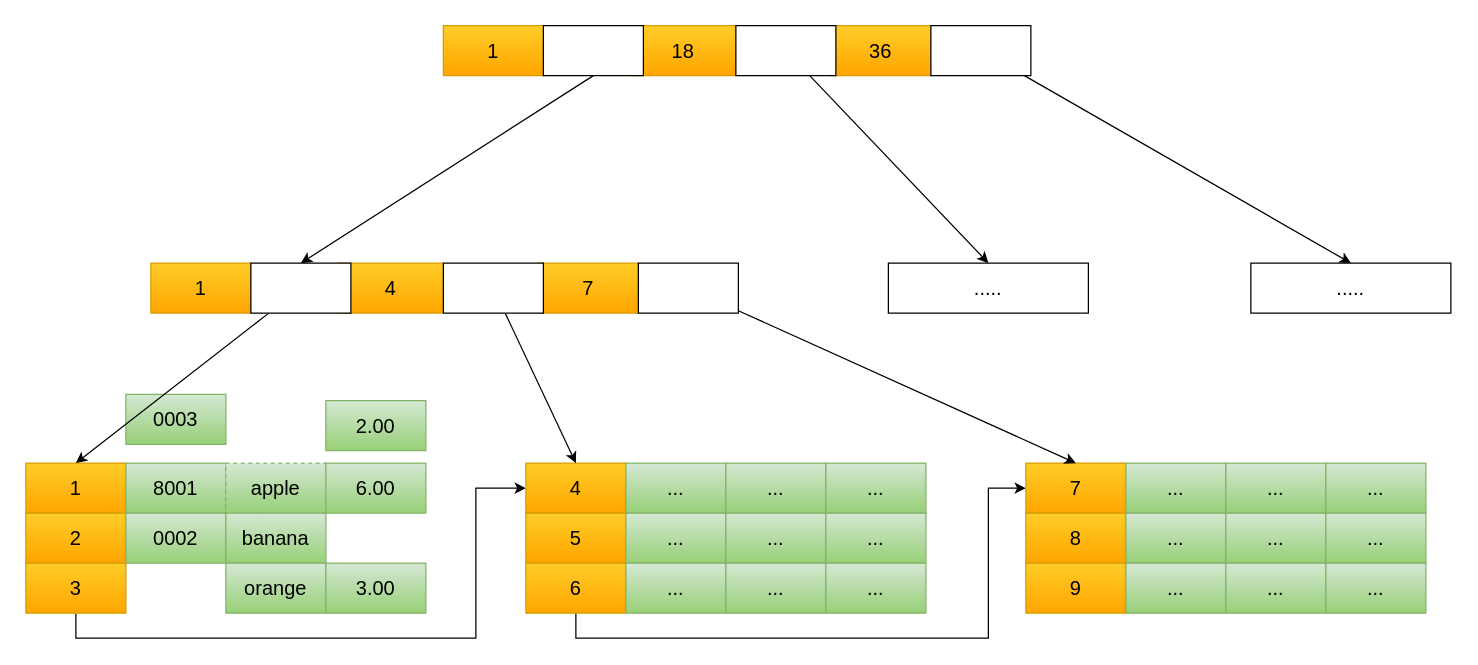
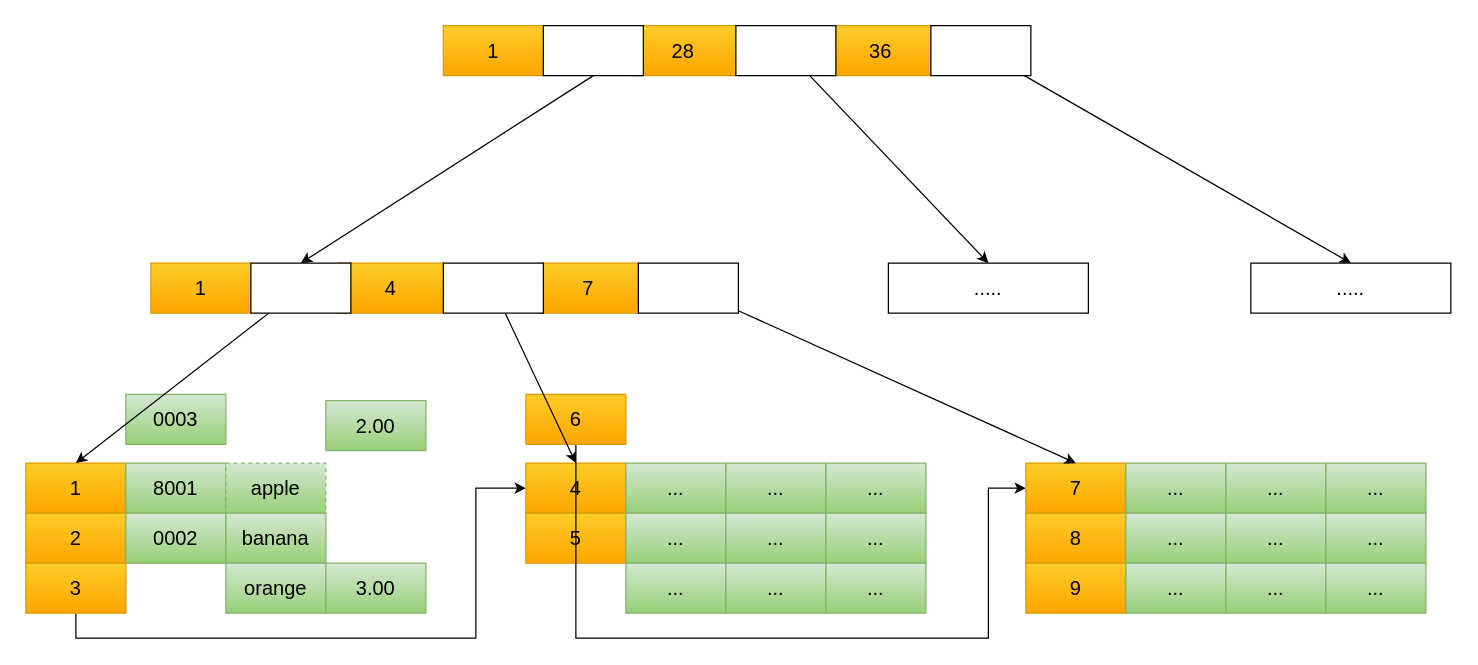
node "18": label "18" -> "28"
node "6.00": removed
node "6": moved (576, 588) -> (576, 419)
